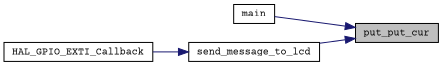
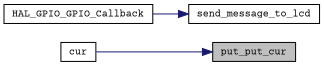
node "main": label "main" -> "cur"
edge "send_message_to_lcd" -> "put_put_cur": removed
node "HAL_GPIO_EXTI_Callback": label "HAL_GPIO_EXTI_Callback" -> "HAL_GPIO_GPIO_Callback"
